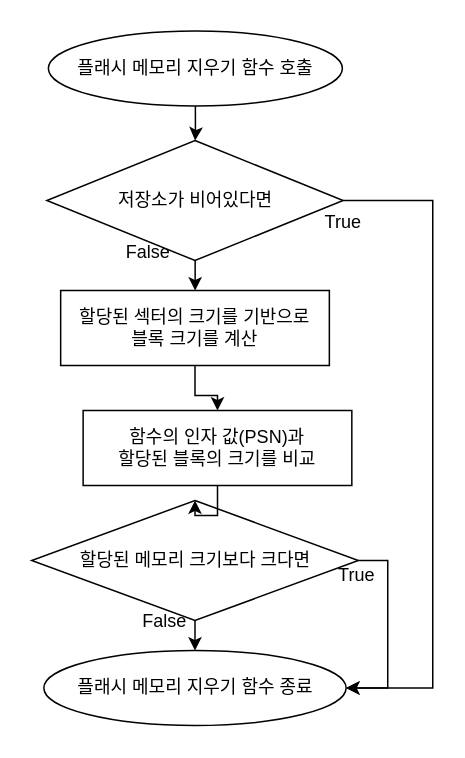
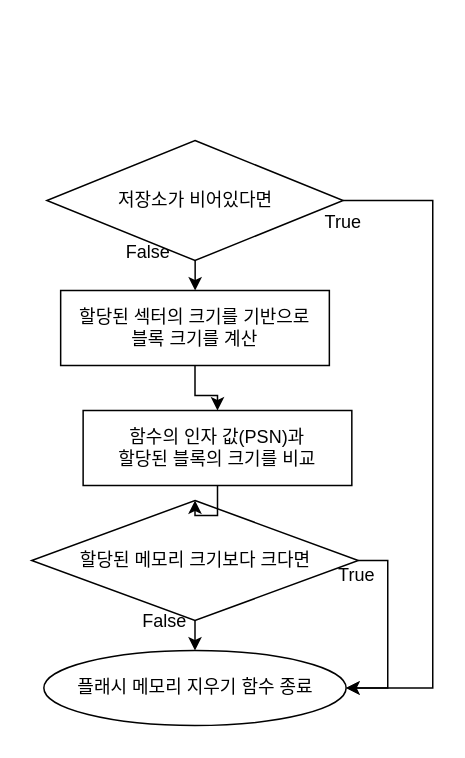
node "플래시 메모리 지우기 함수 호출": removed
edge "플래시 메모리 지우기 함수 호출" -> "저장소가 비어있다면": removed
